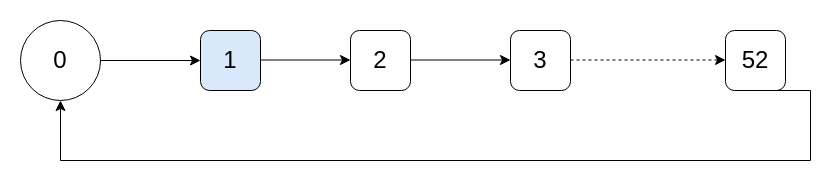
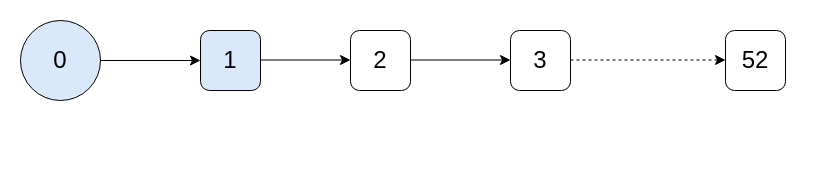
node "0": fillcolor #ffffff -> #dae8fc
edge "52" -> "0": removed
